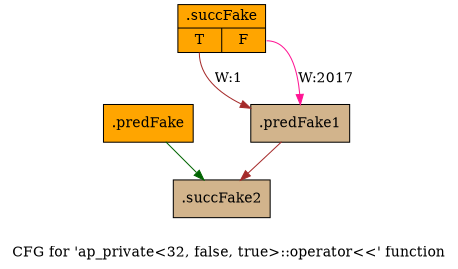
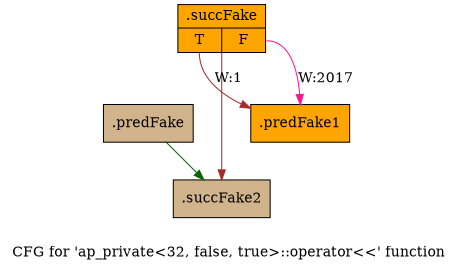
node ".predFake": fillcolor orange -> tan
node ".predFake1": fillcolor tan -> orange
edge ".predFake1" -> ".succFake2": now ".succFake" -> ".succFake2"
